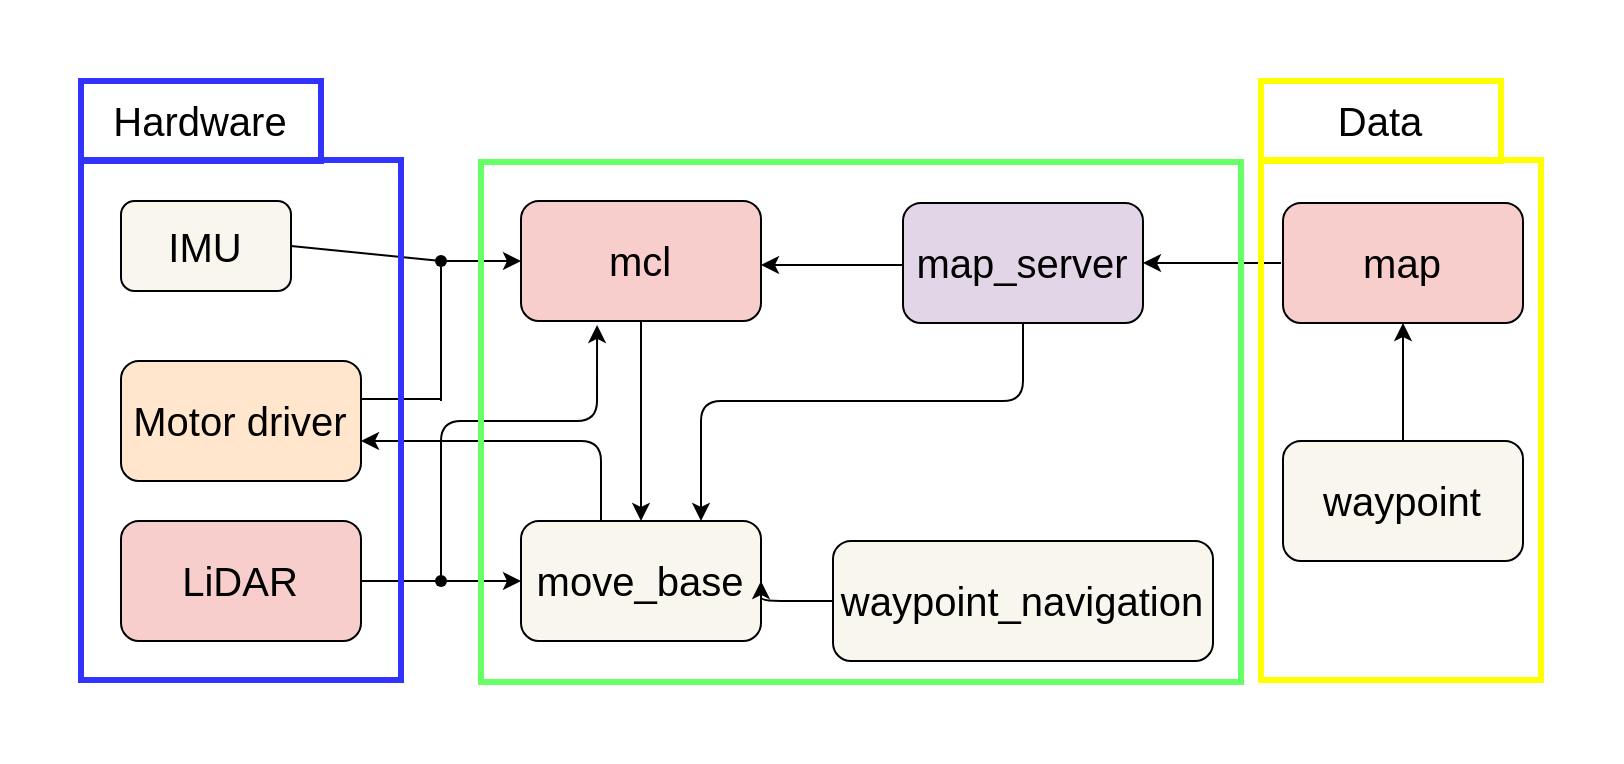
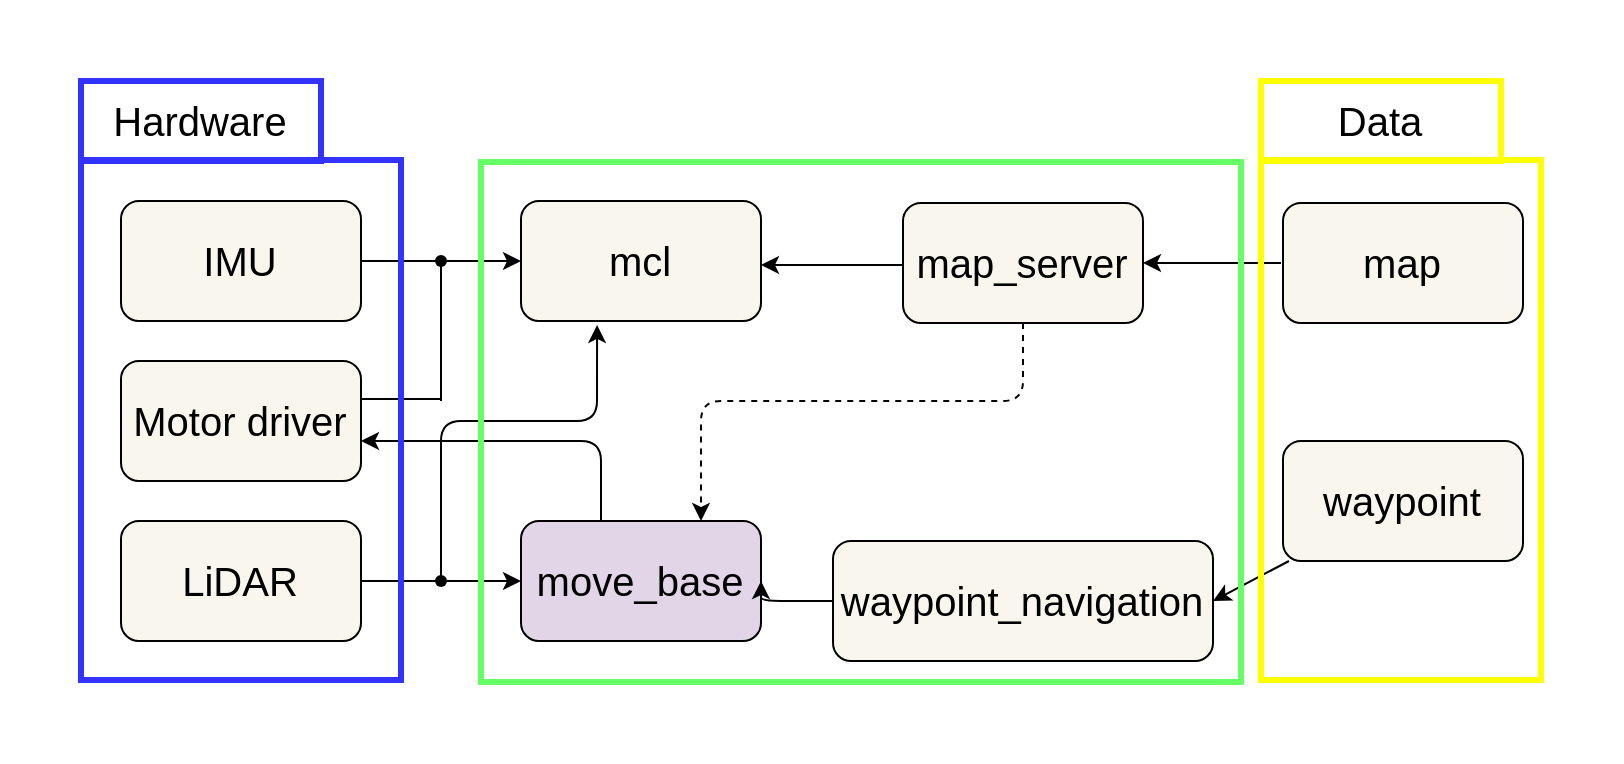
node "IMU": size 170x90 -> 240x120
node "mcl": fillcolor #f8cecc -> #f9f7ed
node "map_server": fillcolor #e1d5e7 -> #f9f7ed
node "map": fillcolor #f8cecc -> #f9f7ed
edge "waypoint" -> "map": now "waypoint" -> "waypoint_navigation"
edge "map_server" -> "move_base": style solid -> dashed
edge "mcl" -> "move_base": removed
node "Motor driver": fillcolor #ffe6cc -> #f9f7ed
node "LiDAR": fillcolor #f8cecc -> #f9f7ed
node "move_base": fillcolor #f9f7ed -> #e1d5e7
